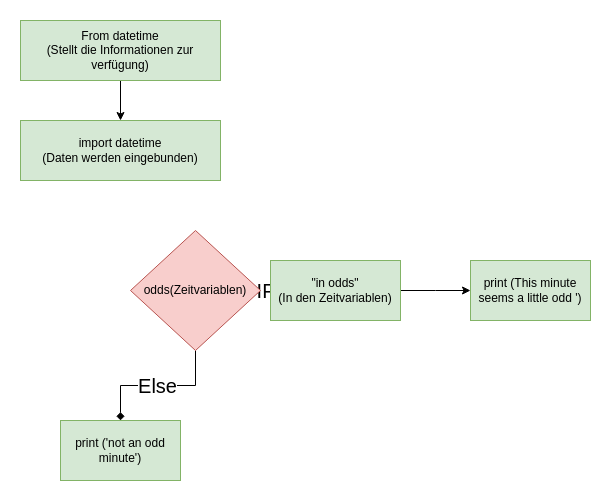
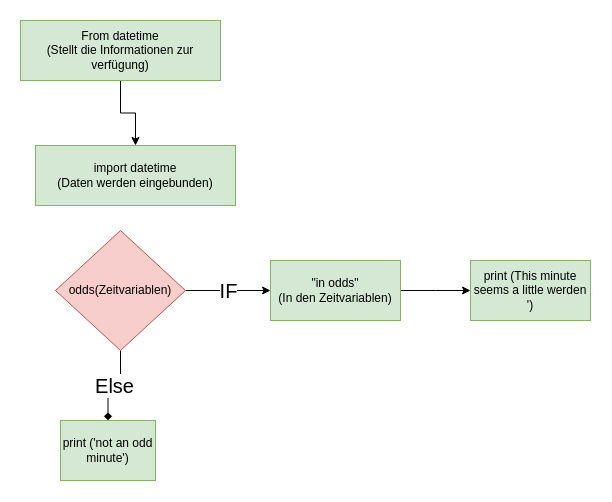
node "import datetime (Daten werden eingebunden)": moved (121, 151) -> (136, 176)
node "odds(Zeitvariablen)": moved (196, 291) -> (121, 291)
node "print (This minute seems a little odd ')": label "print (This minute seems a little odd ')" -> "print (This minute seems a little werden ')"
node "print ('not an odd minute')": size 120x60 -> 95x60
